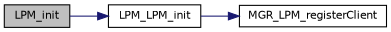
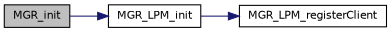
node "LPM_init": label "LPM_init" -> "MGR_init"
node "LPM_LPM_init": label "LPM_LPM_init" -> "MGR_LPM_init"
